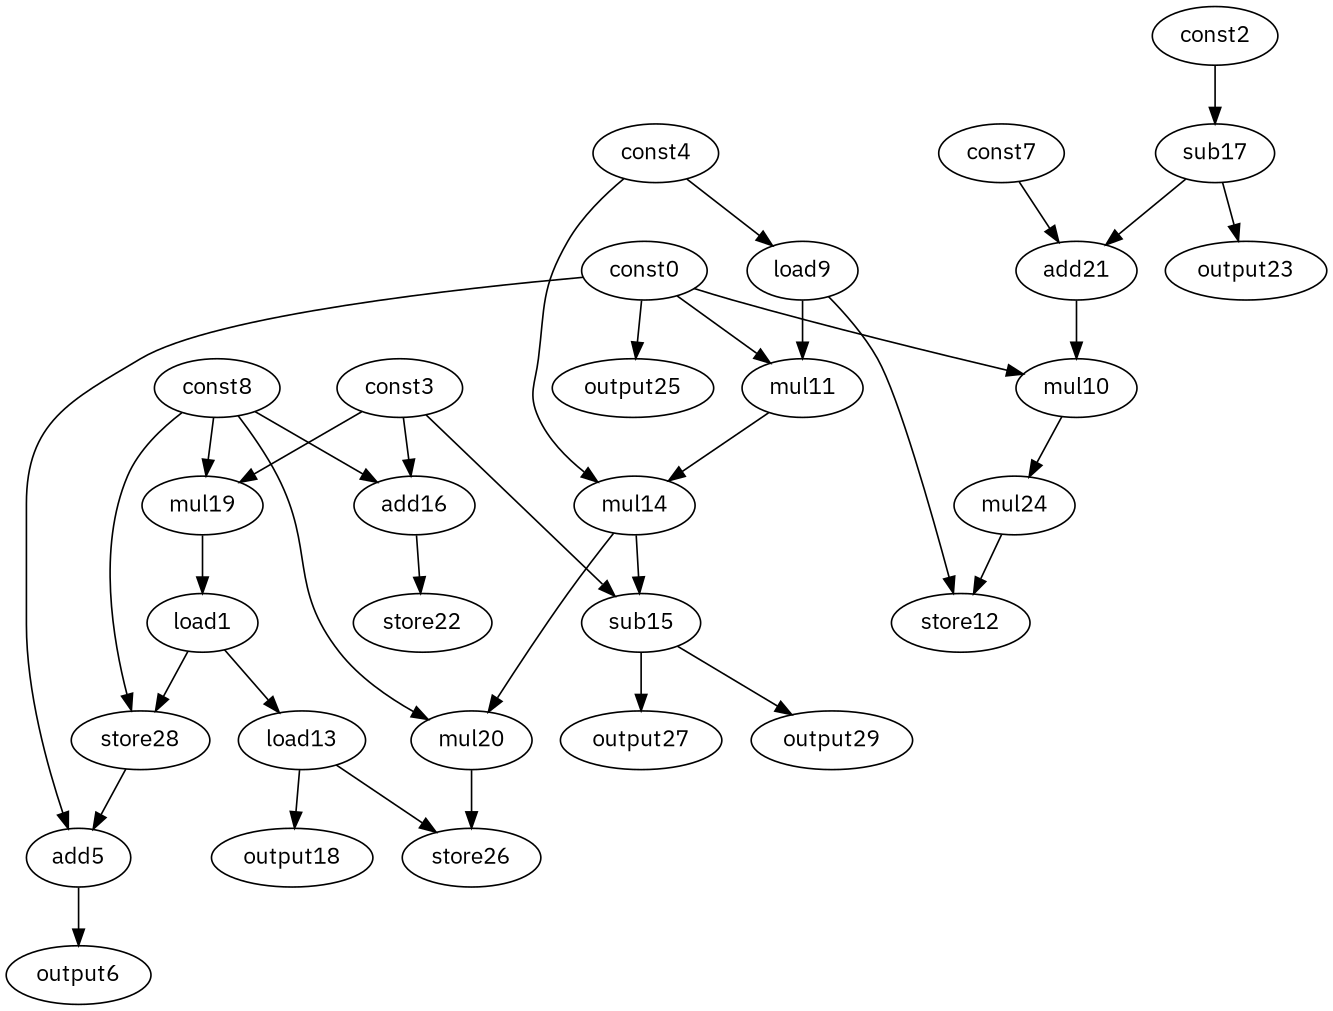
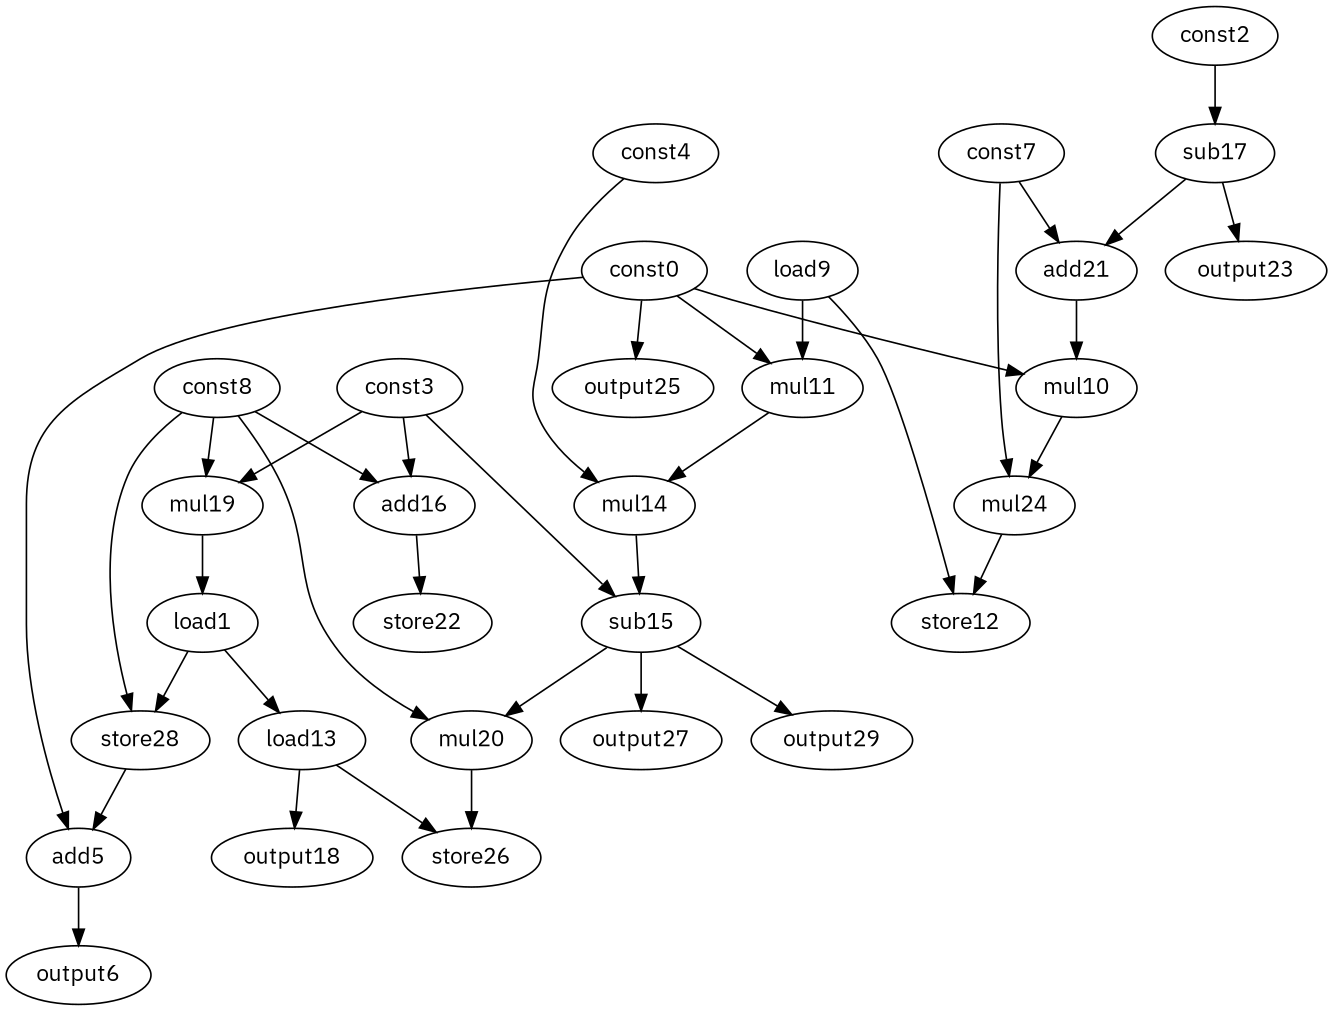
edge "const4" -> "load9": removed
edge "const7" -> "mul24": added
edge "mul14" -> "mul20": now "sub15" -> "mul20"
